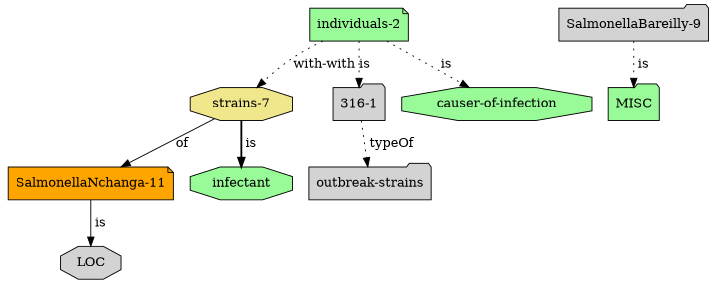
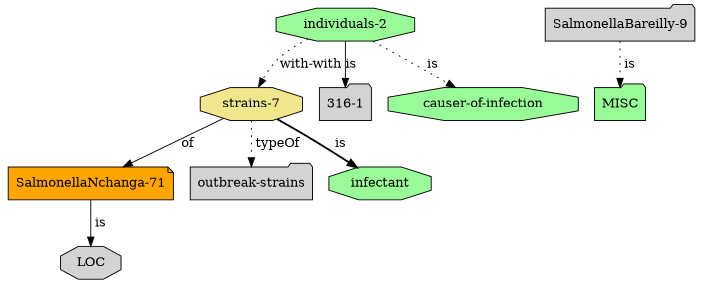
node "individuals-2": shape note -> octagon
edge "individuals-2" -> "316-1": style dotted -> solid
edge "316-1" -> "outbreak-strains": now "strains-7" -> "outbreak-strains"
node "SalmonellaNchanga-11": label "SalmonellaNchanga-11" -> "SalmonellaNchanga-71"
